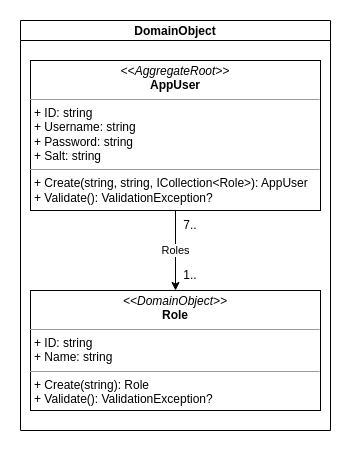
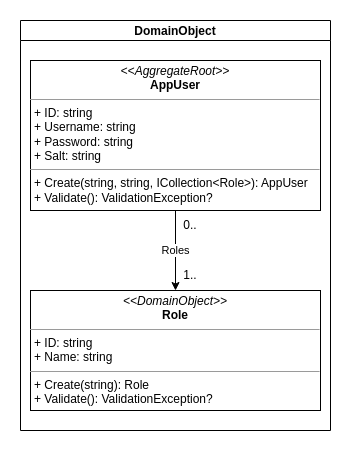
node "7..": label "7.." -> "0.."
